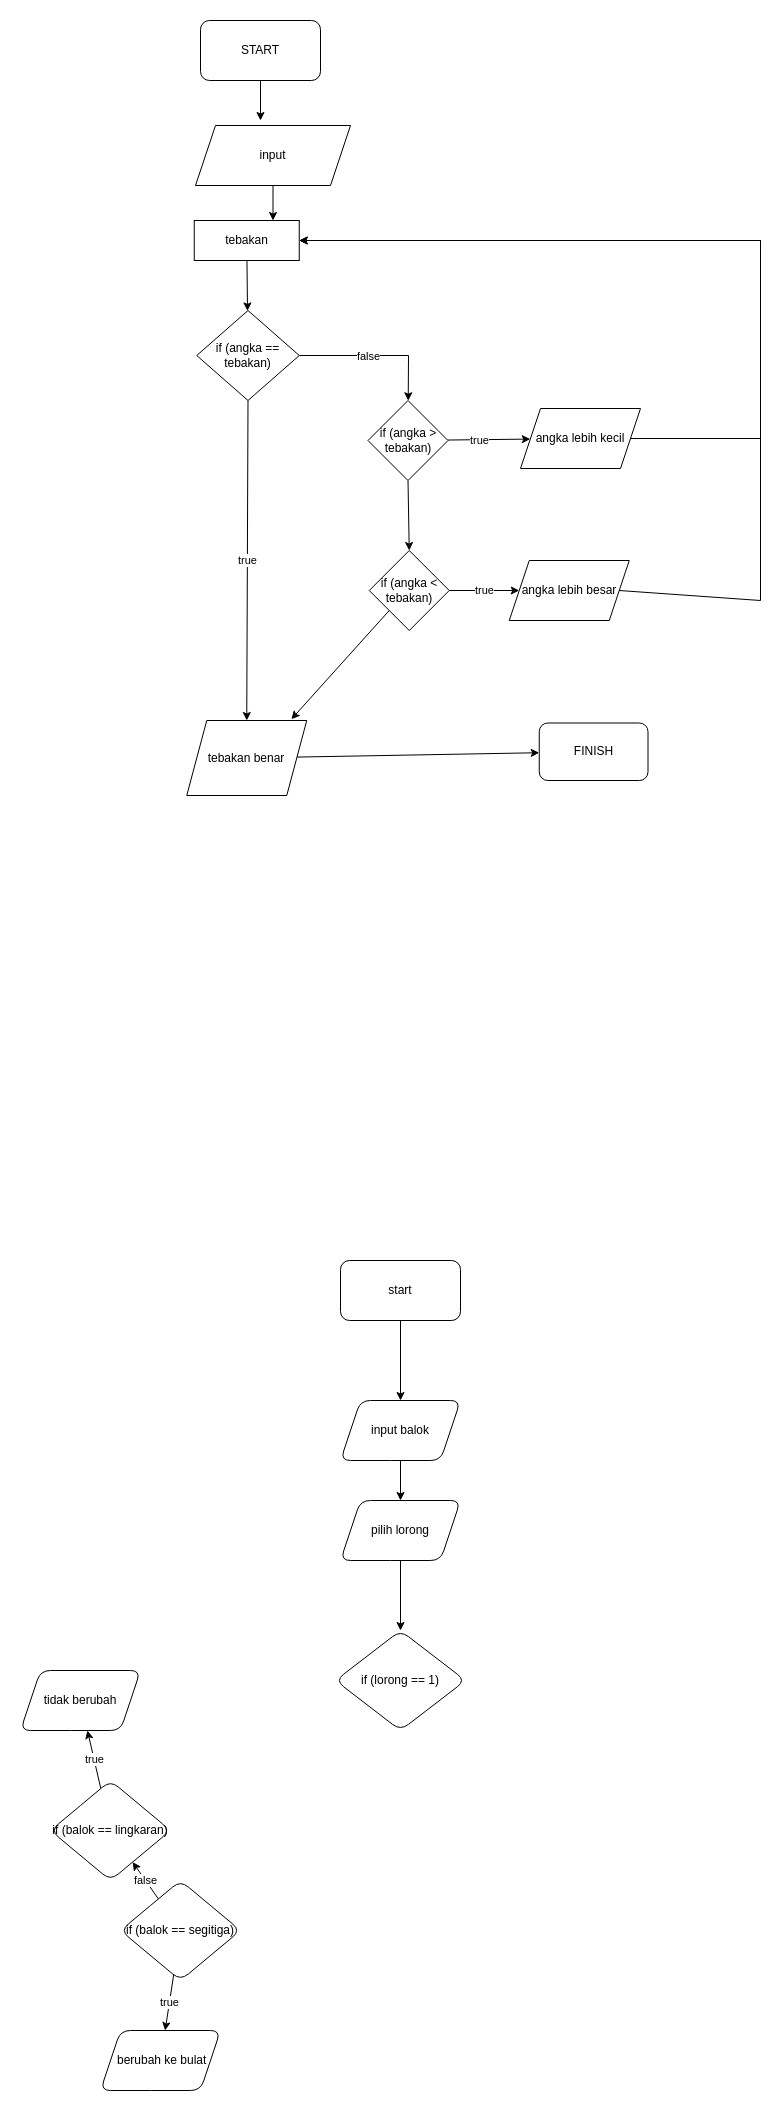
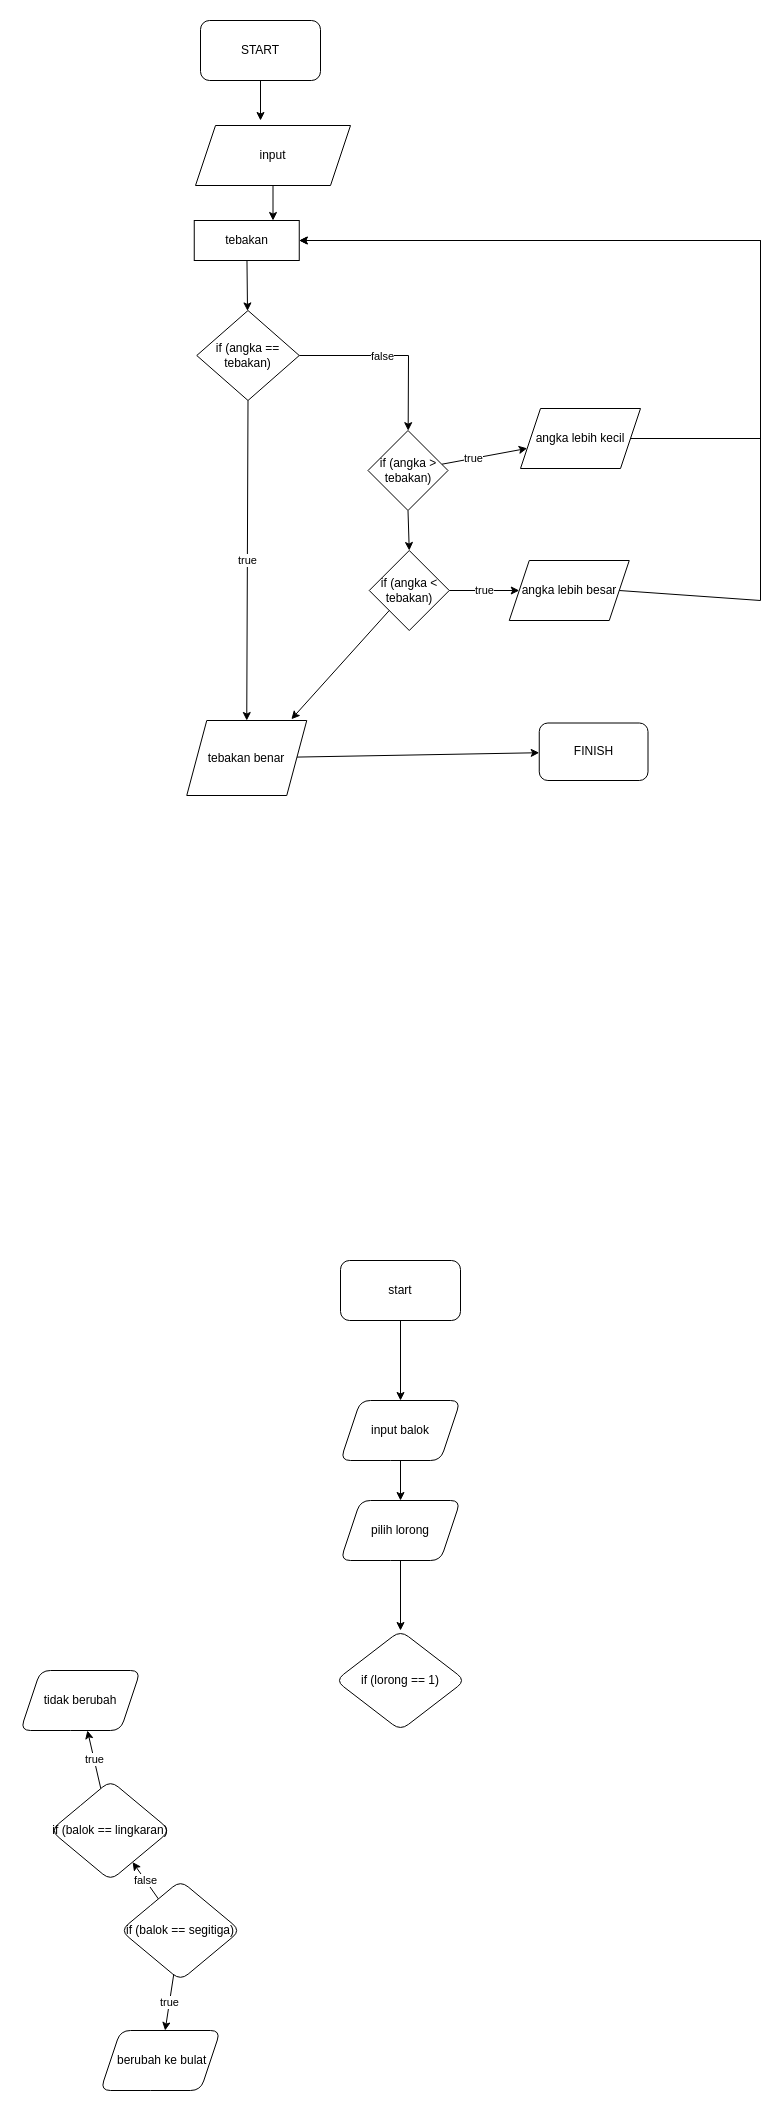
node "if (angka > tebakan)": moved (408, 441) -> (408, 471)
